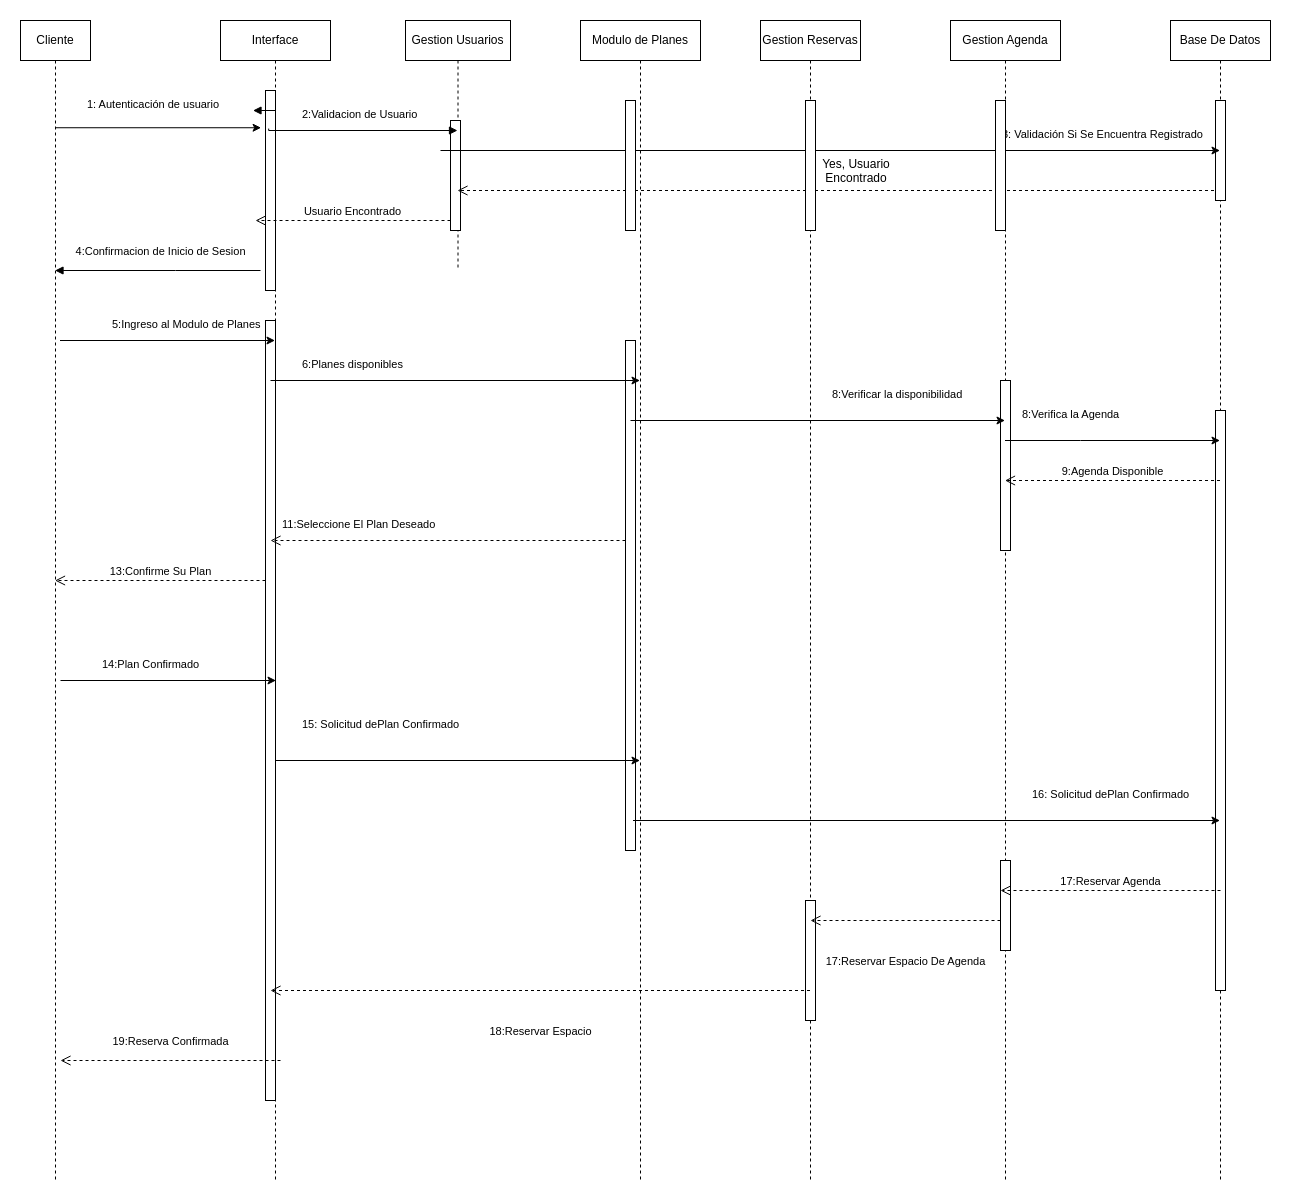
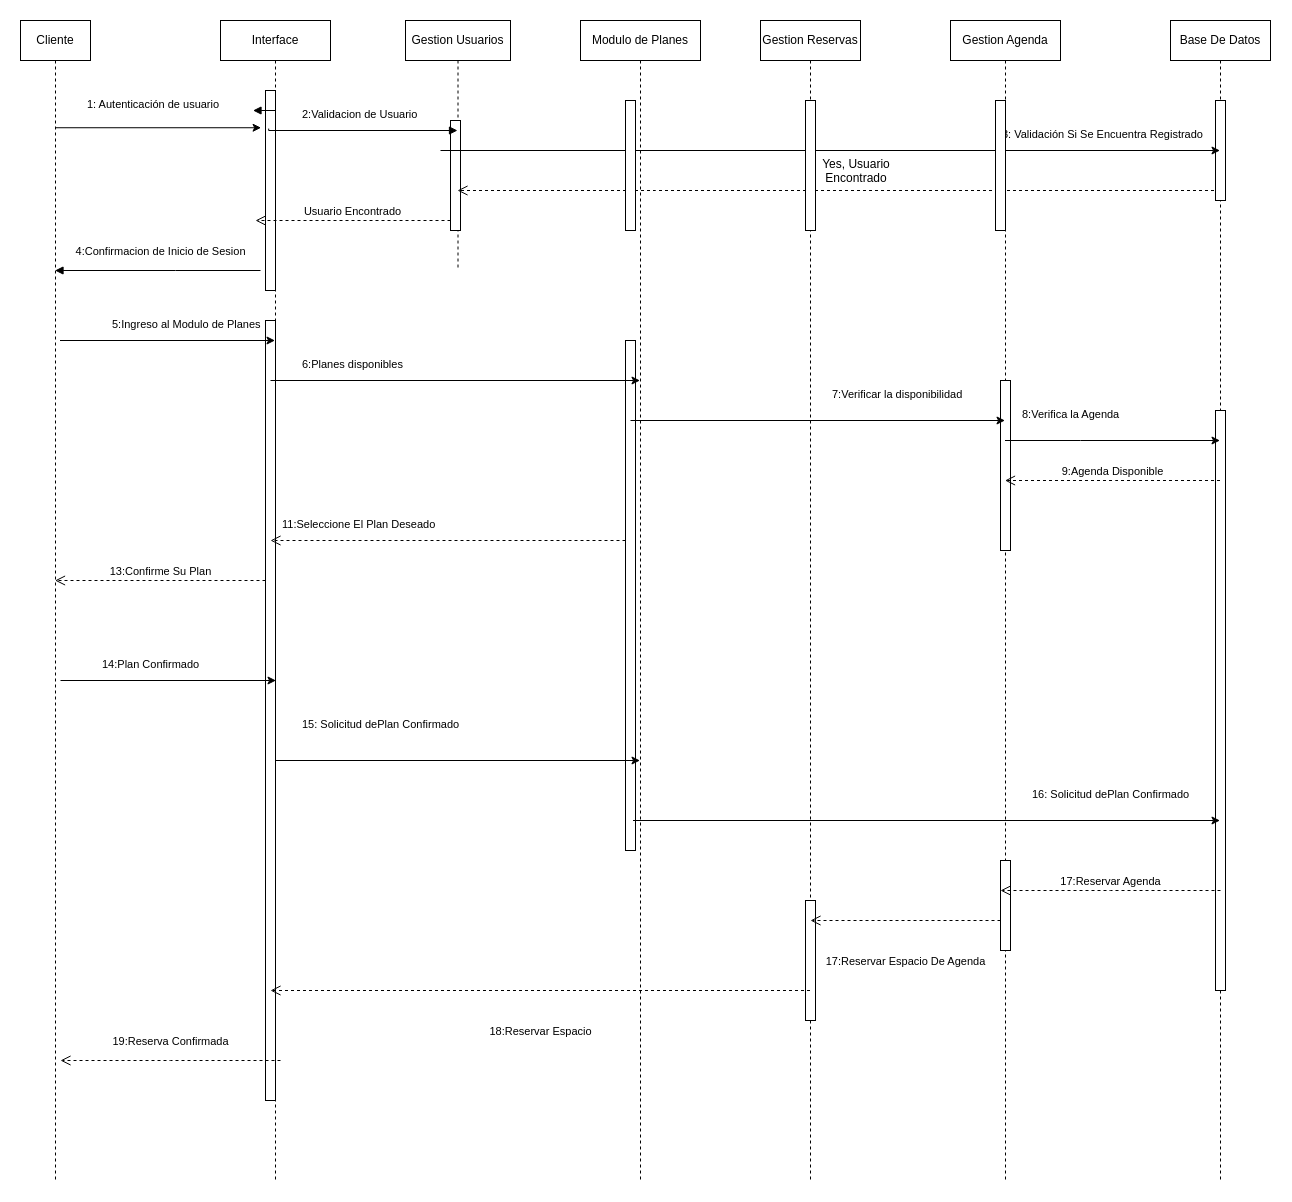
node "8:Verificar la disponibilidad": label "8:Verificar la disponibilidad" -> "7:Verificar la disponibilidad"
